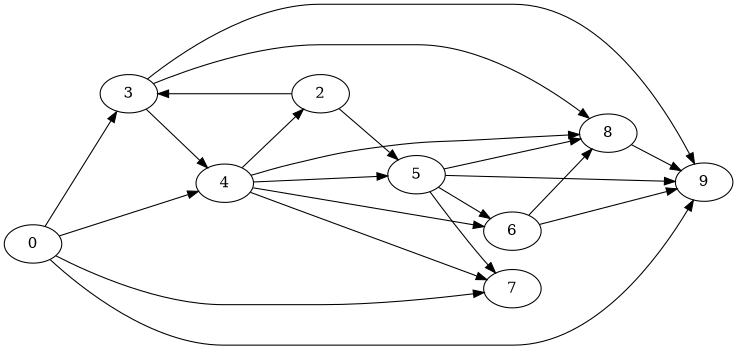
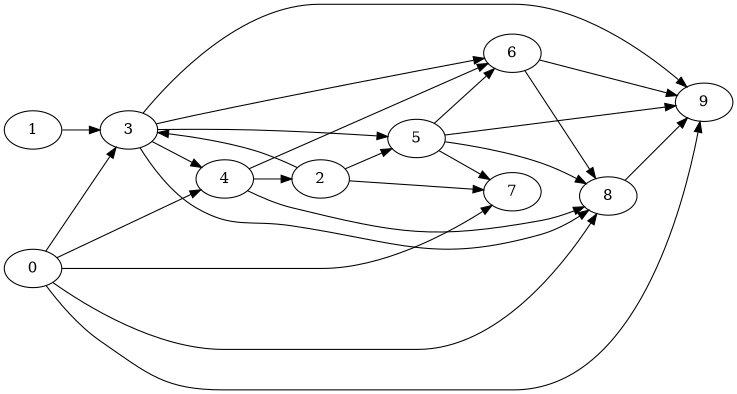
edge "3" -> "6": added
node "1": added
edge "4" -> "5": now "3" -> "5"
edge "4" -> "7": now "2" -> "7"
edge "0" -> "8": added
